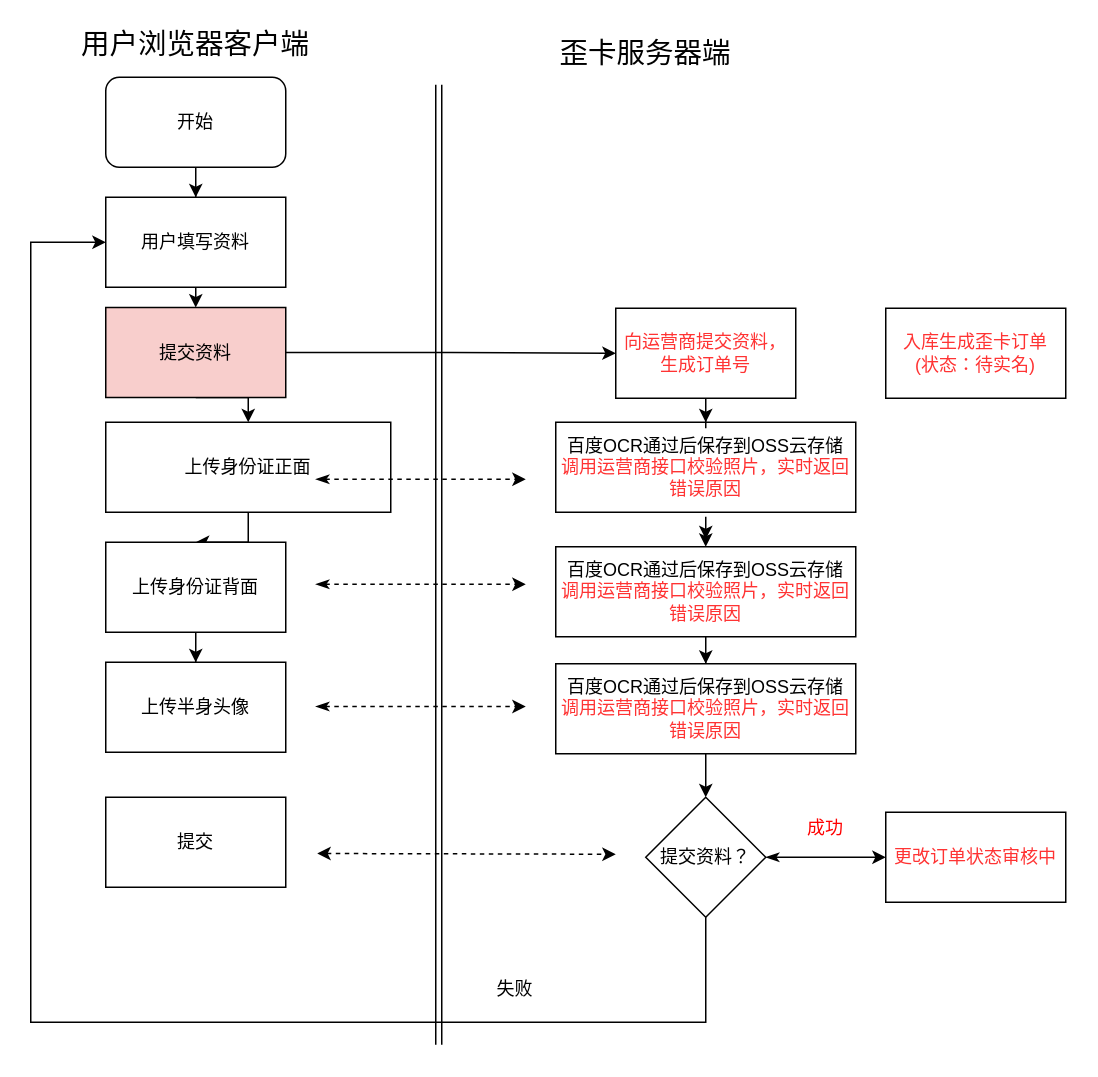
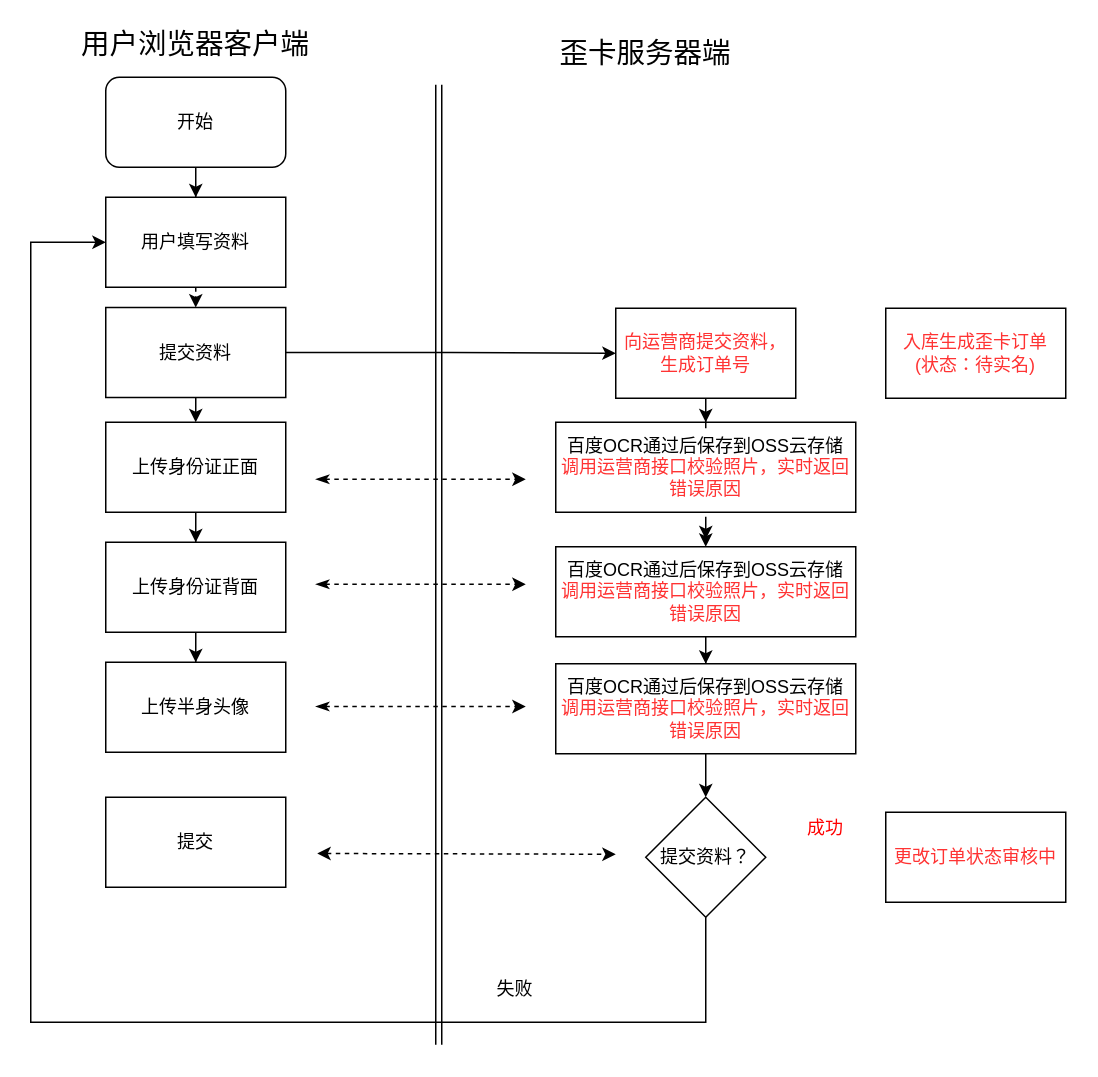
edge "用户填写资料" -> "提交资料": style solid -> dashed
node "提交资料": fillcolor #f8cecc -> #ffffff
node "上传身份证正面": size 285x90 -> 180x90
edge "提交资料？" -- "更改订单状态审核中": removed
